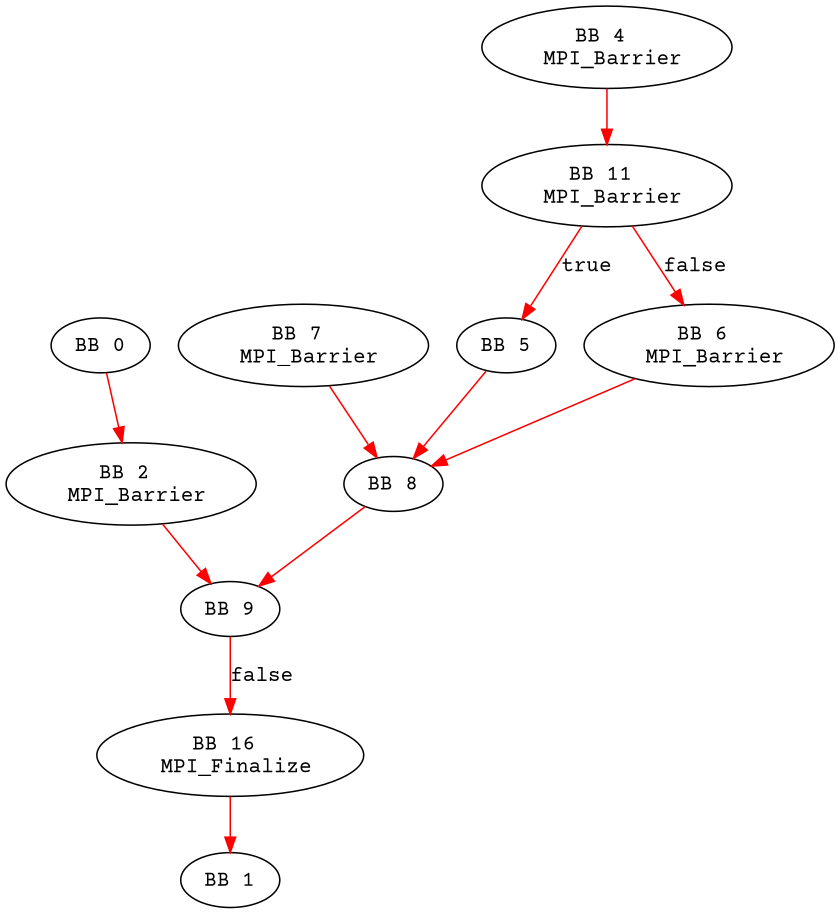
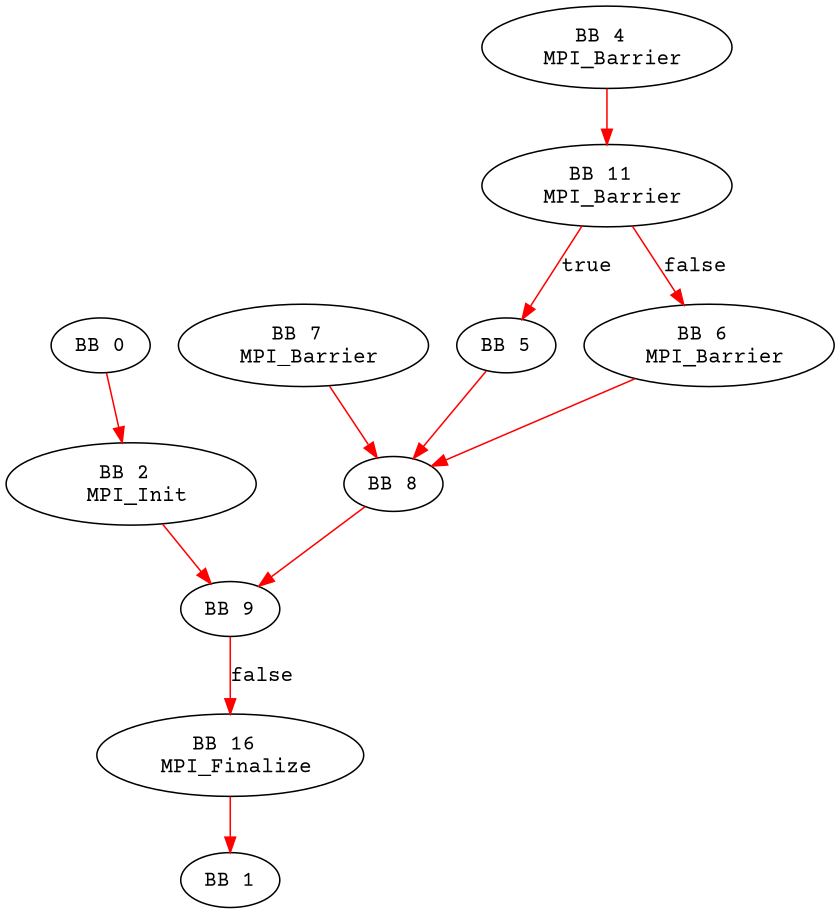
node "BB 2 MPI_Barrier": label "BB 2 MPI_Barrier" -> "BB 2 MPI_Init"
